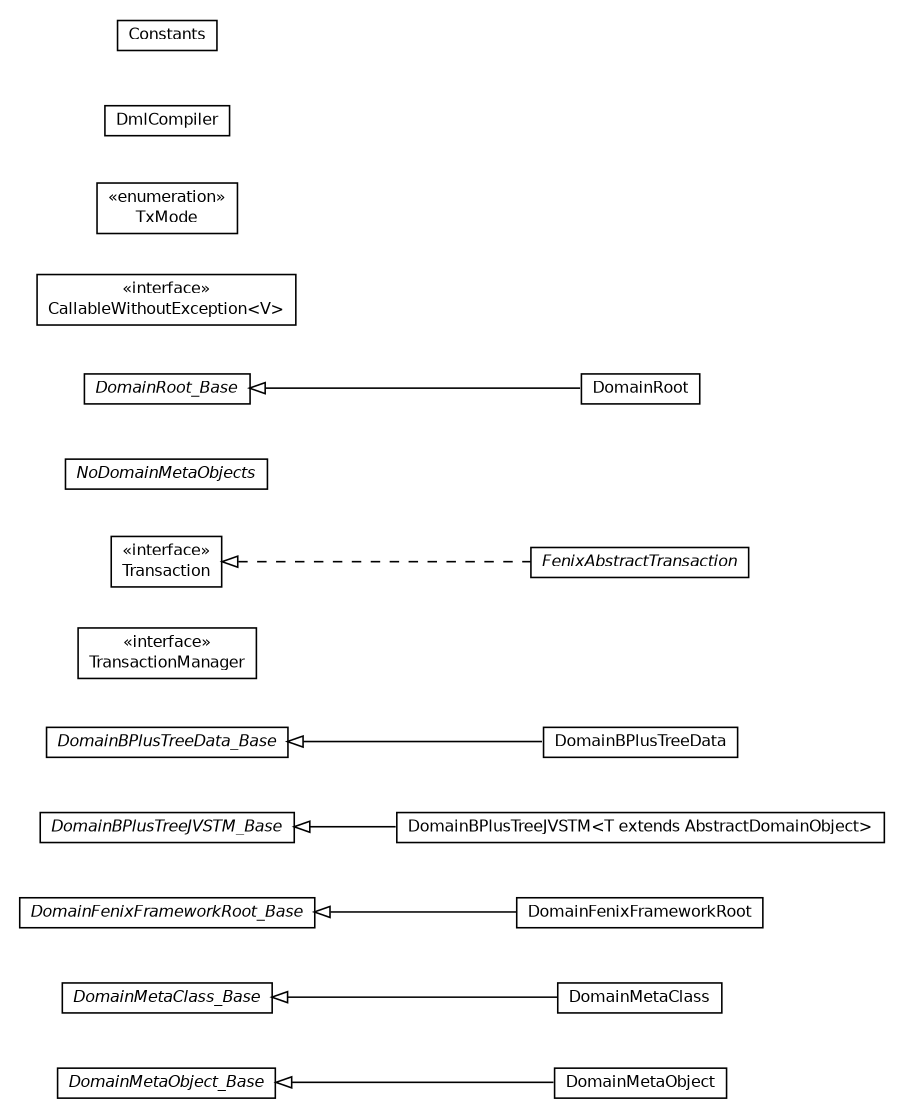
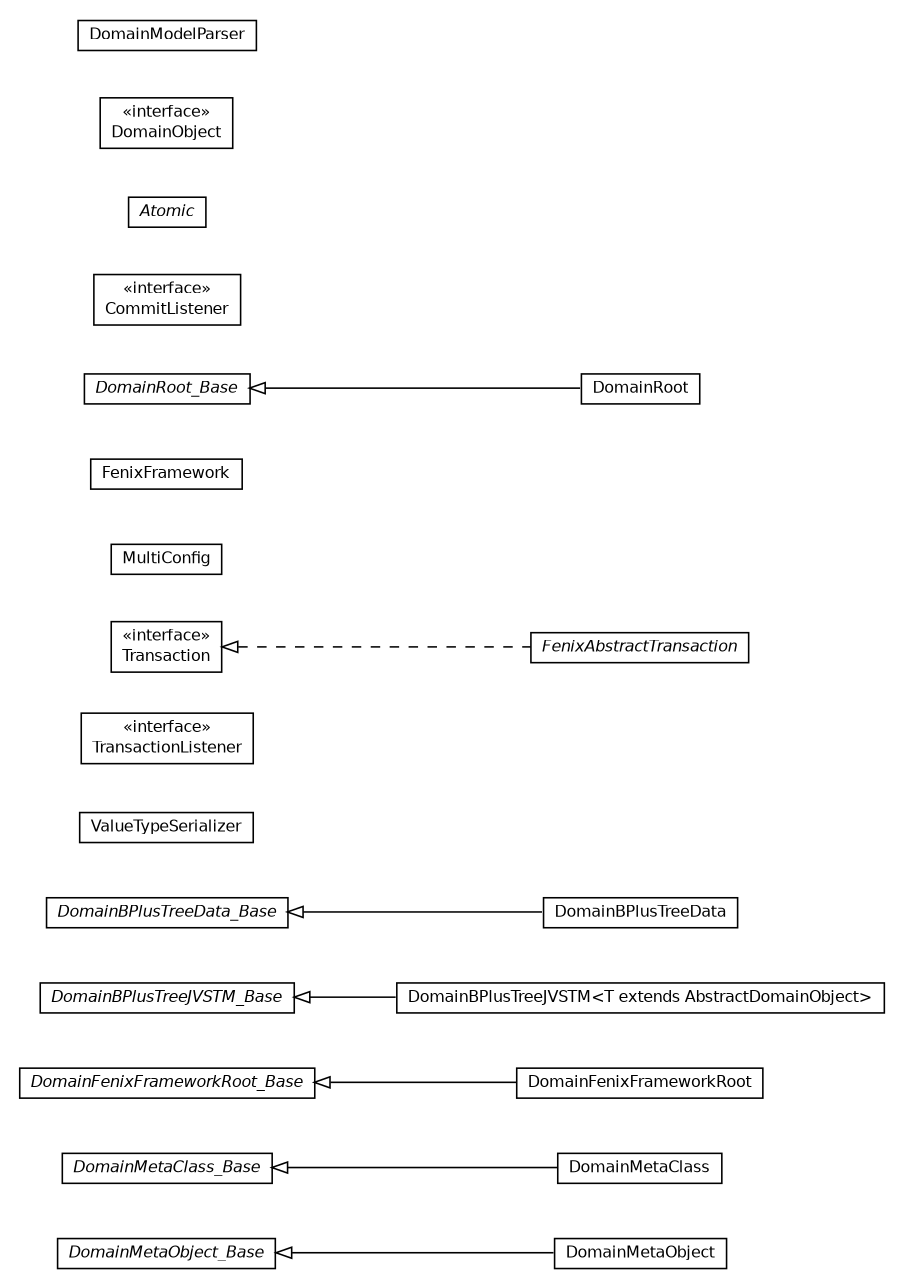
node "Constants": removed
node "DomainModelParser": added
node "DmlCompiler": removed
node "DomainObject": added
node "TxMode": removed
node "Atomic": added
node "CallableWithoutException<V>": removed
node "CommitListener": added
node "FenixFramework": added
node "NoDomainMetaObjects": removed
node "MultiConfig": added
node "TransactionManager": removed
node "TransactionListener": added
node "ValueTypeSerializer": added
